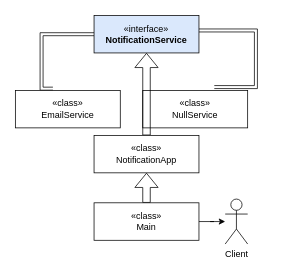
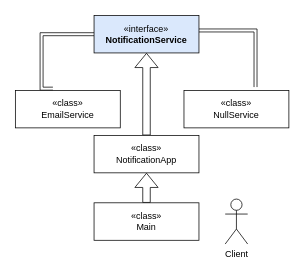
node "«class» NullService": moved (195, 109) -> (237, 109)
edge "«class» Main" -> "Client": removed
